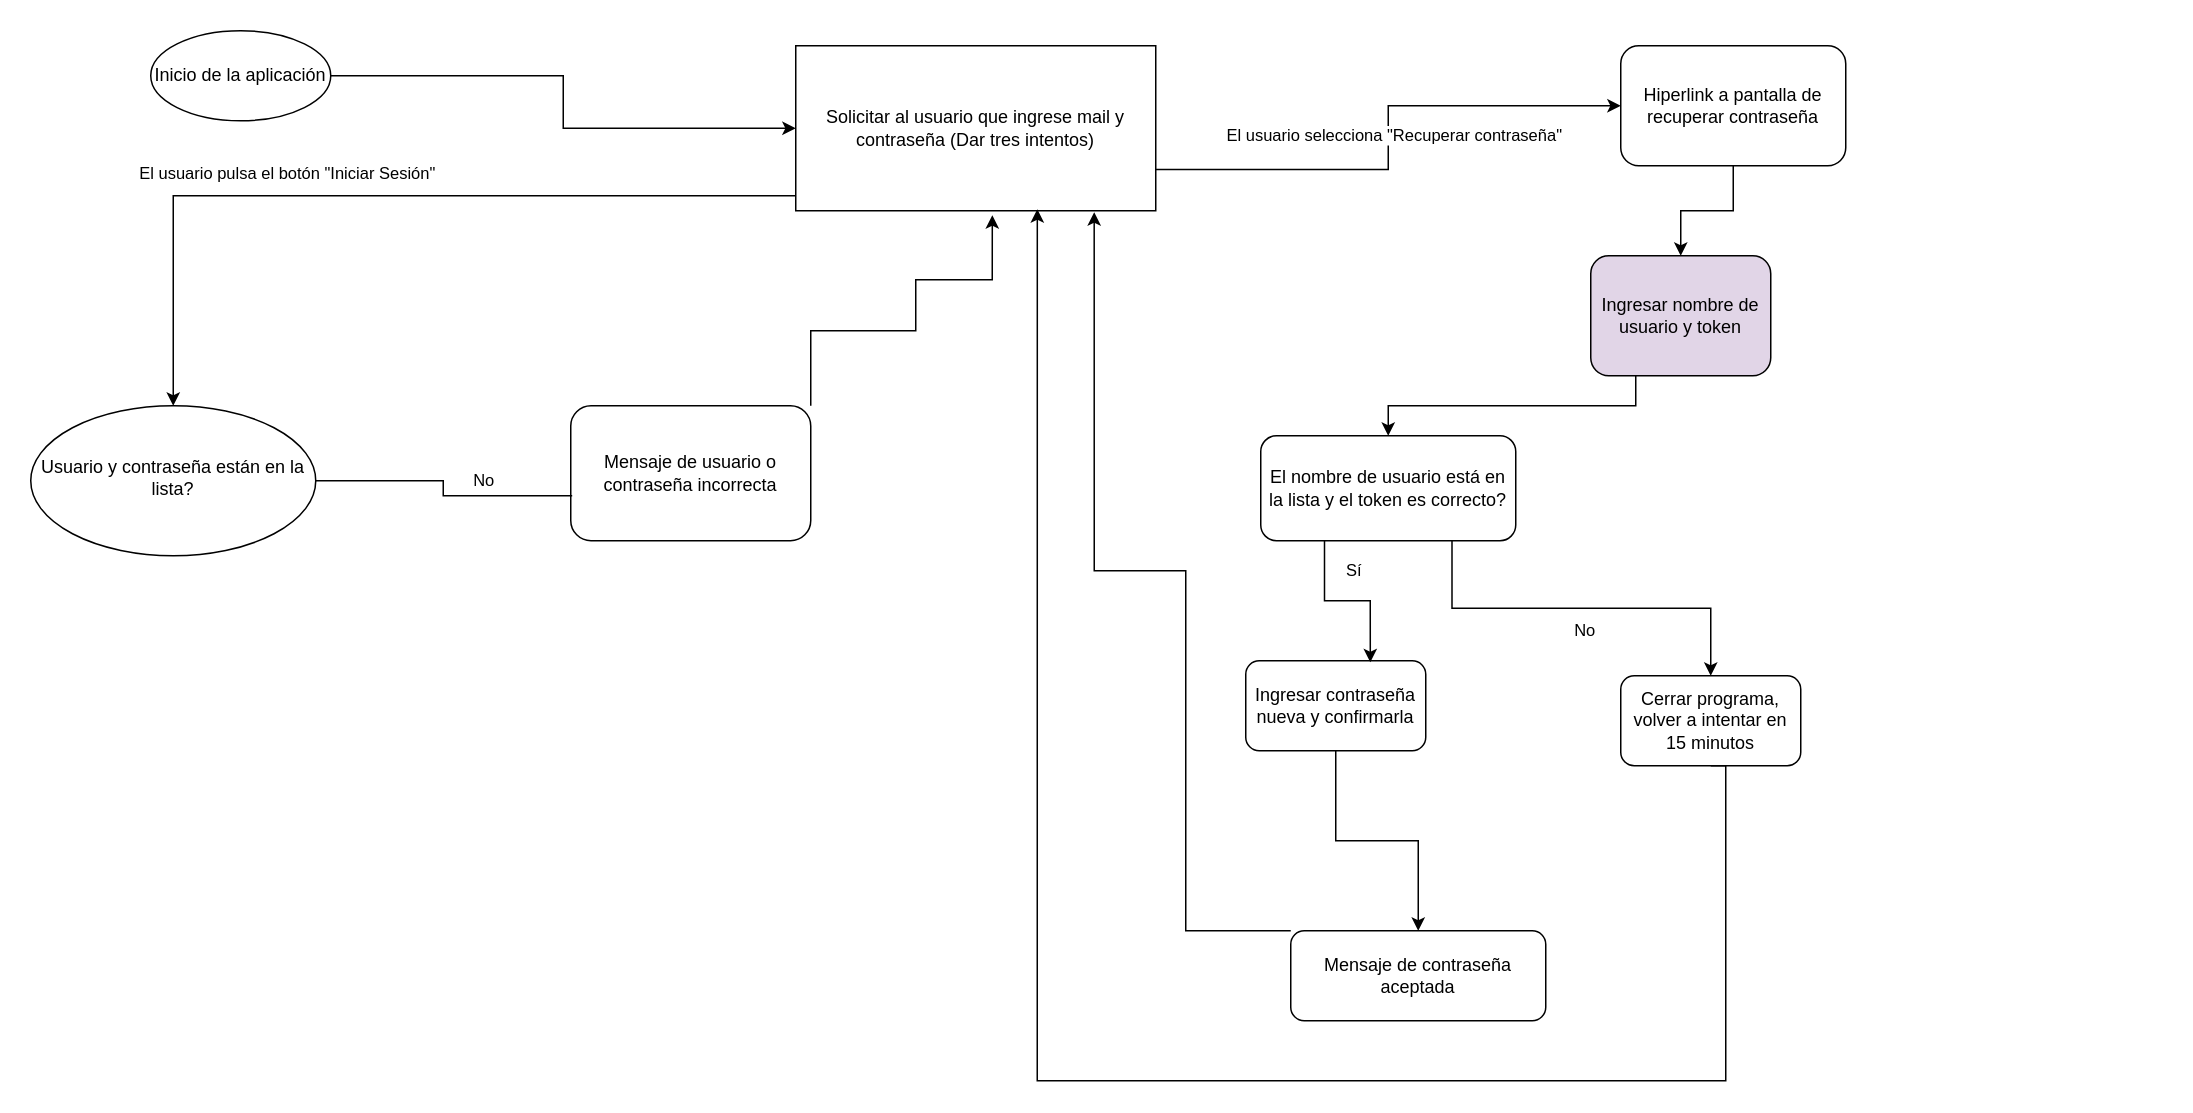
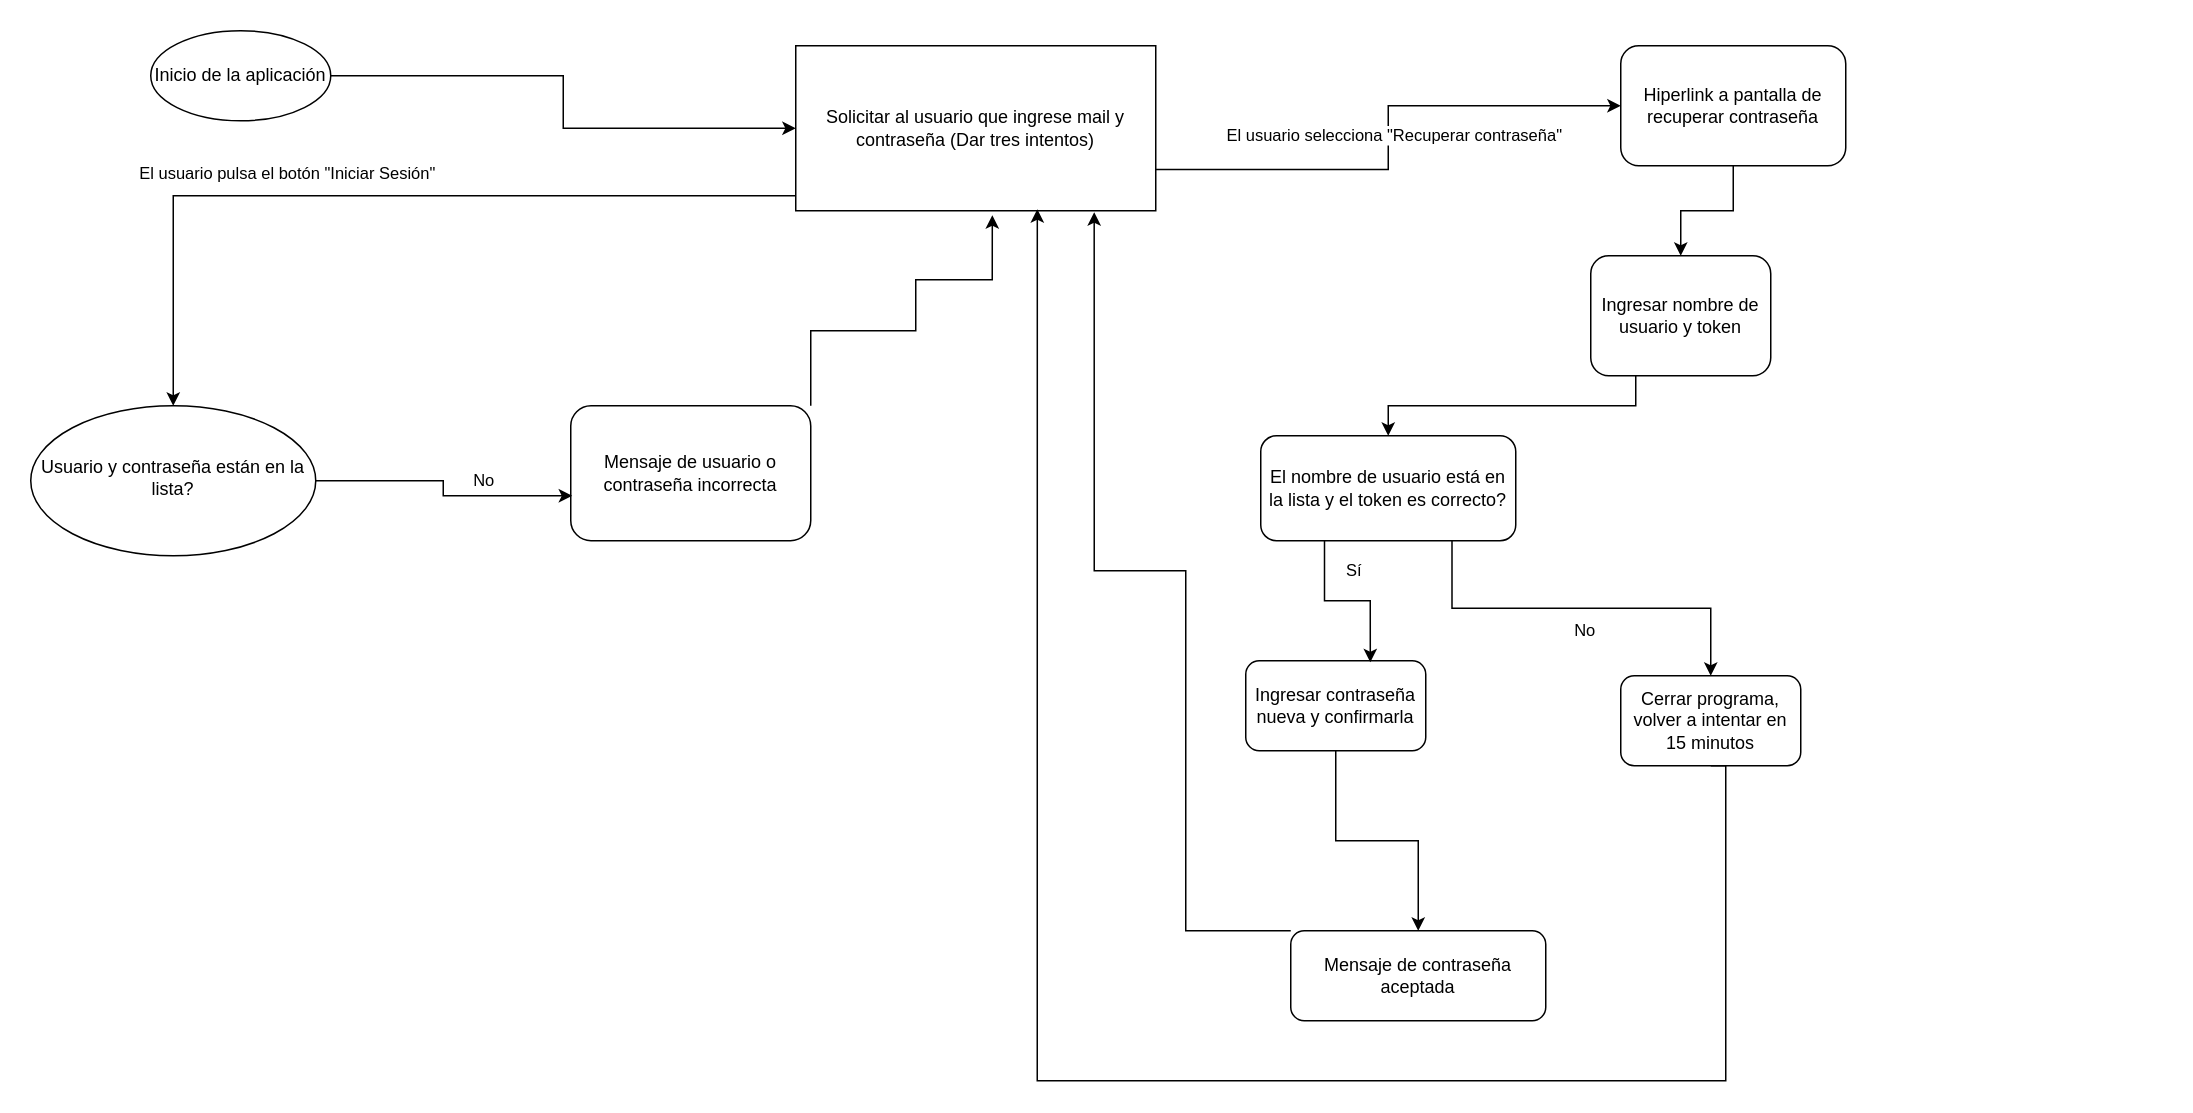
node "Ingresar nombre de usuario y token": fillcolor #e1d5e7 -> #ffffff
edge "Mensaje de usuario o contraseña incorrecta" -- "Usuario y contraseña están en la lista?": arrowhead none -> classic
